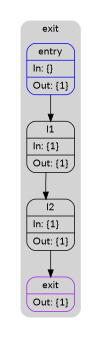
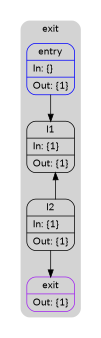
edge "l1" -> "l2": reversed
